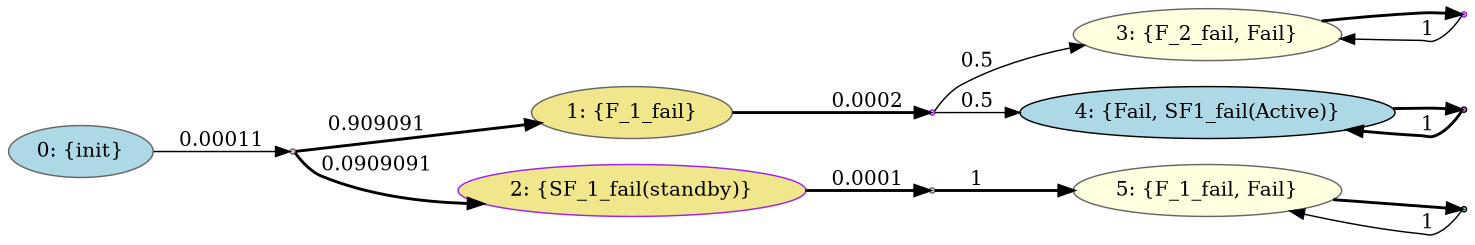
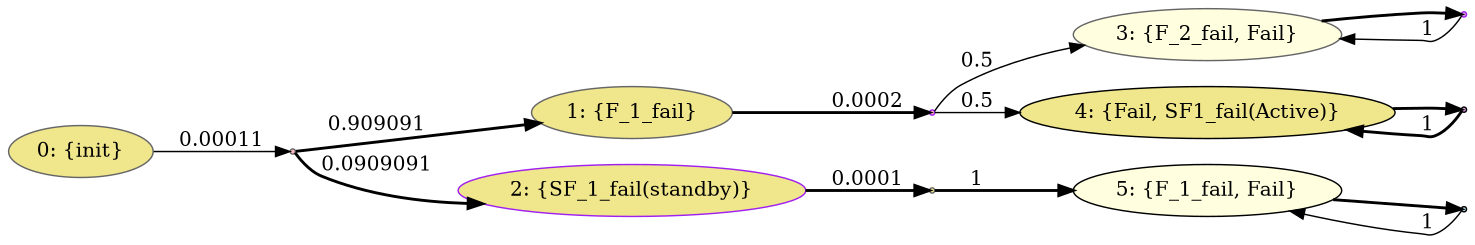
node "4: {Fail, SF1_fail(Active)}": fillcolor lightblue -> khaki
node "0: {init}": fillcolor lightblue -> khaki
node "5: {F_1_fail, Fail}": color gray40 -> black
